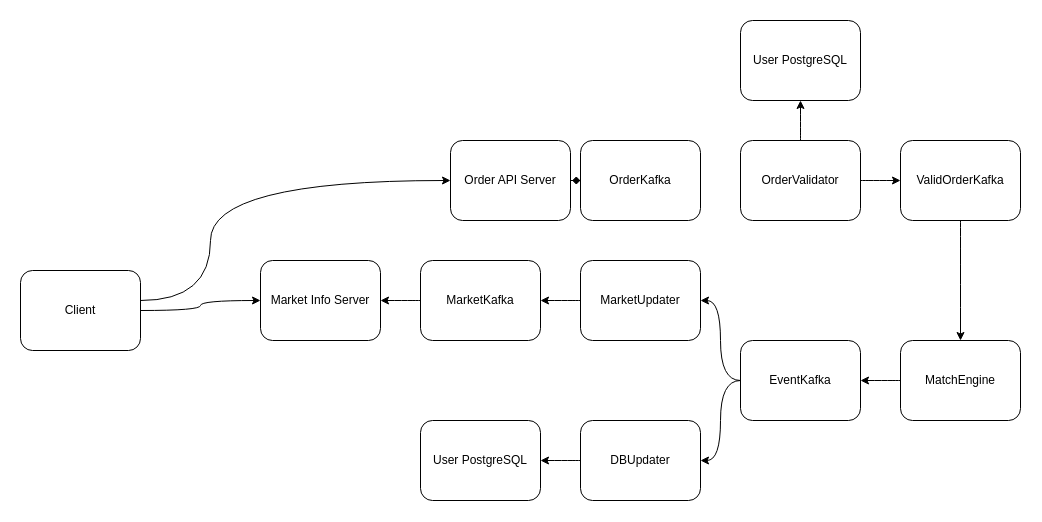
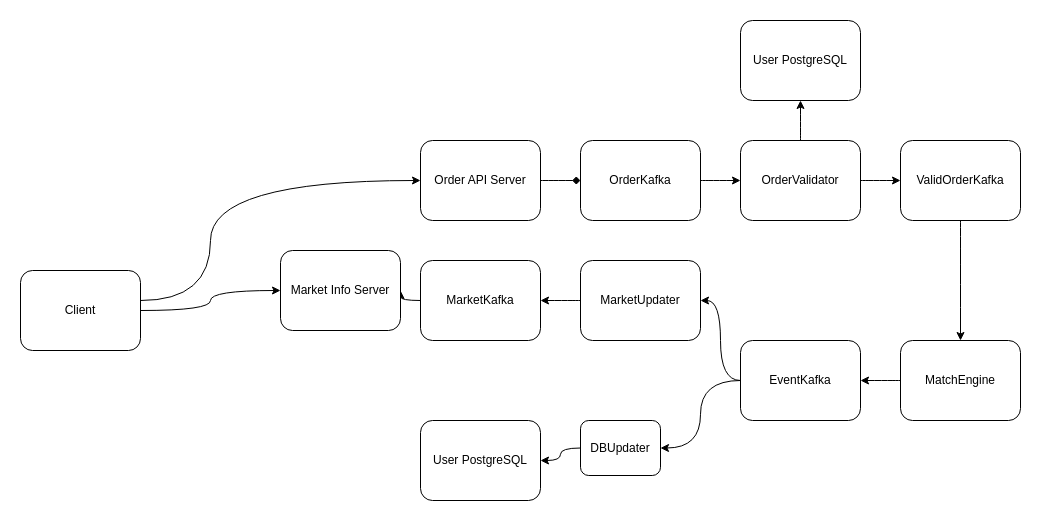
node "Order API Server": moved (511, 181) -> (481, 181)
edge "OrderKafka" -> "OrderValidator": added
node "Market Info Server": moved (321, 301) -> (341, 291)
node "DBUpdater": size 120x80 -> 80x55
